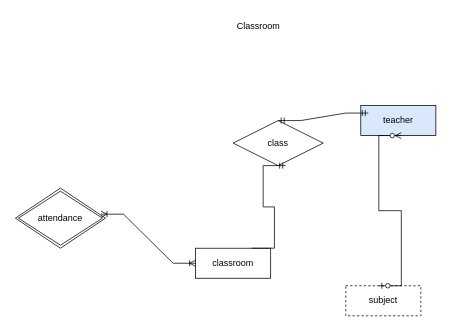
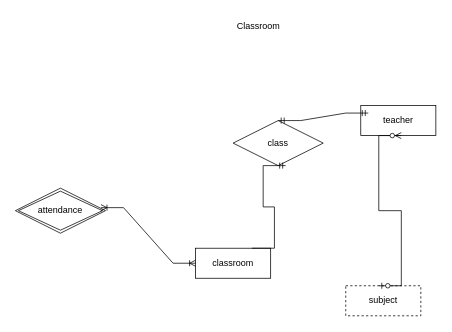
node "teacher": fillcolor #dae8fc -> #ffffff
node "attendance": size 90x60 -> 90x45
